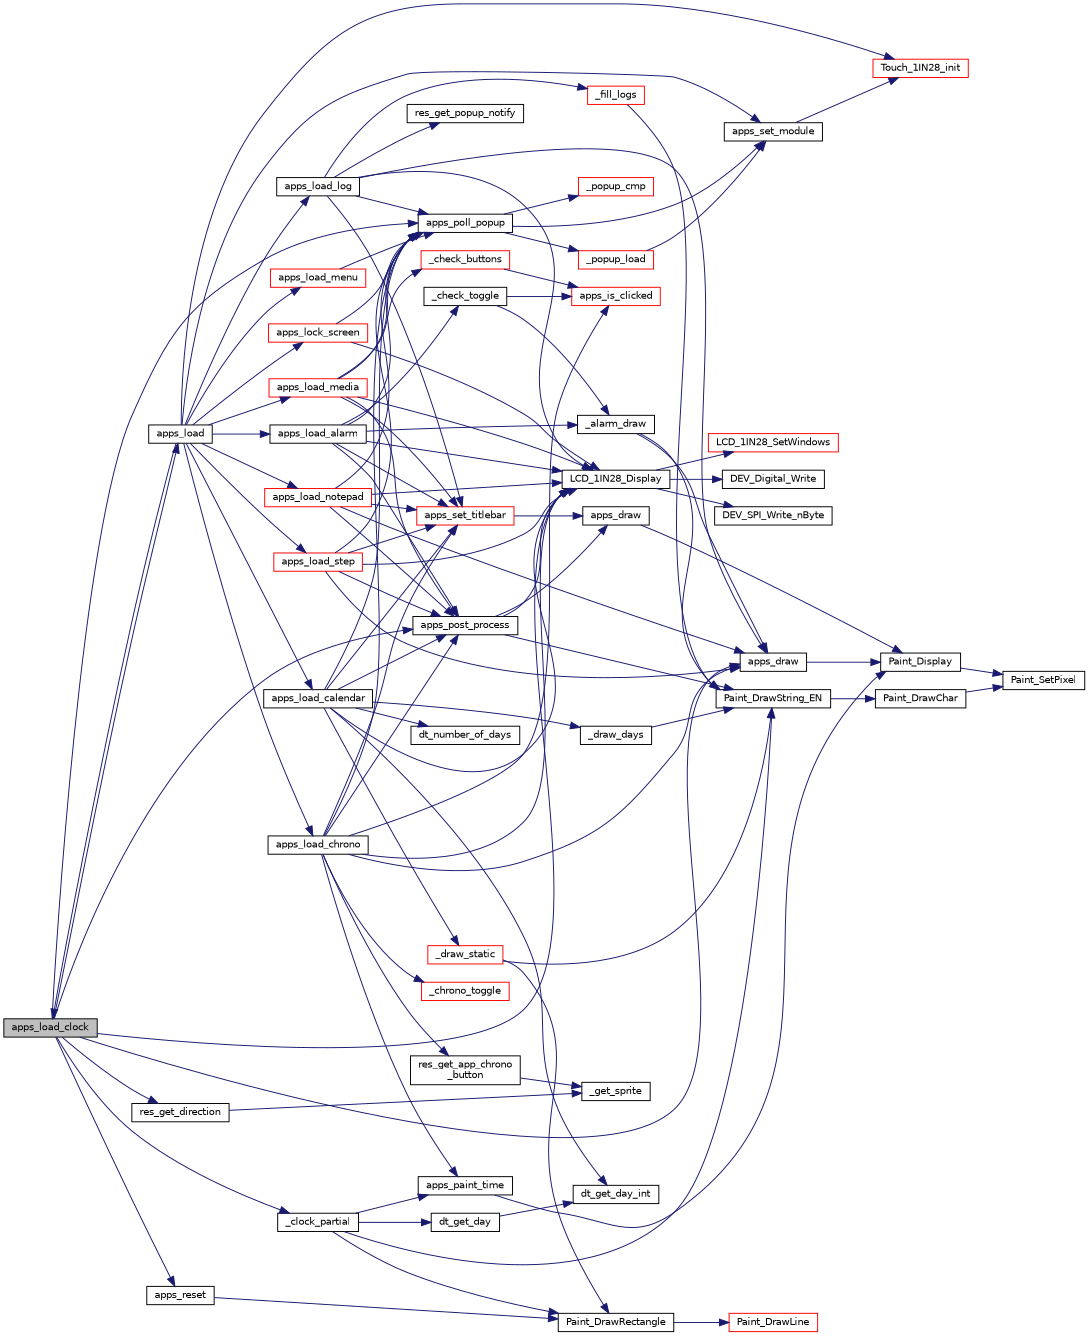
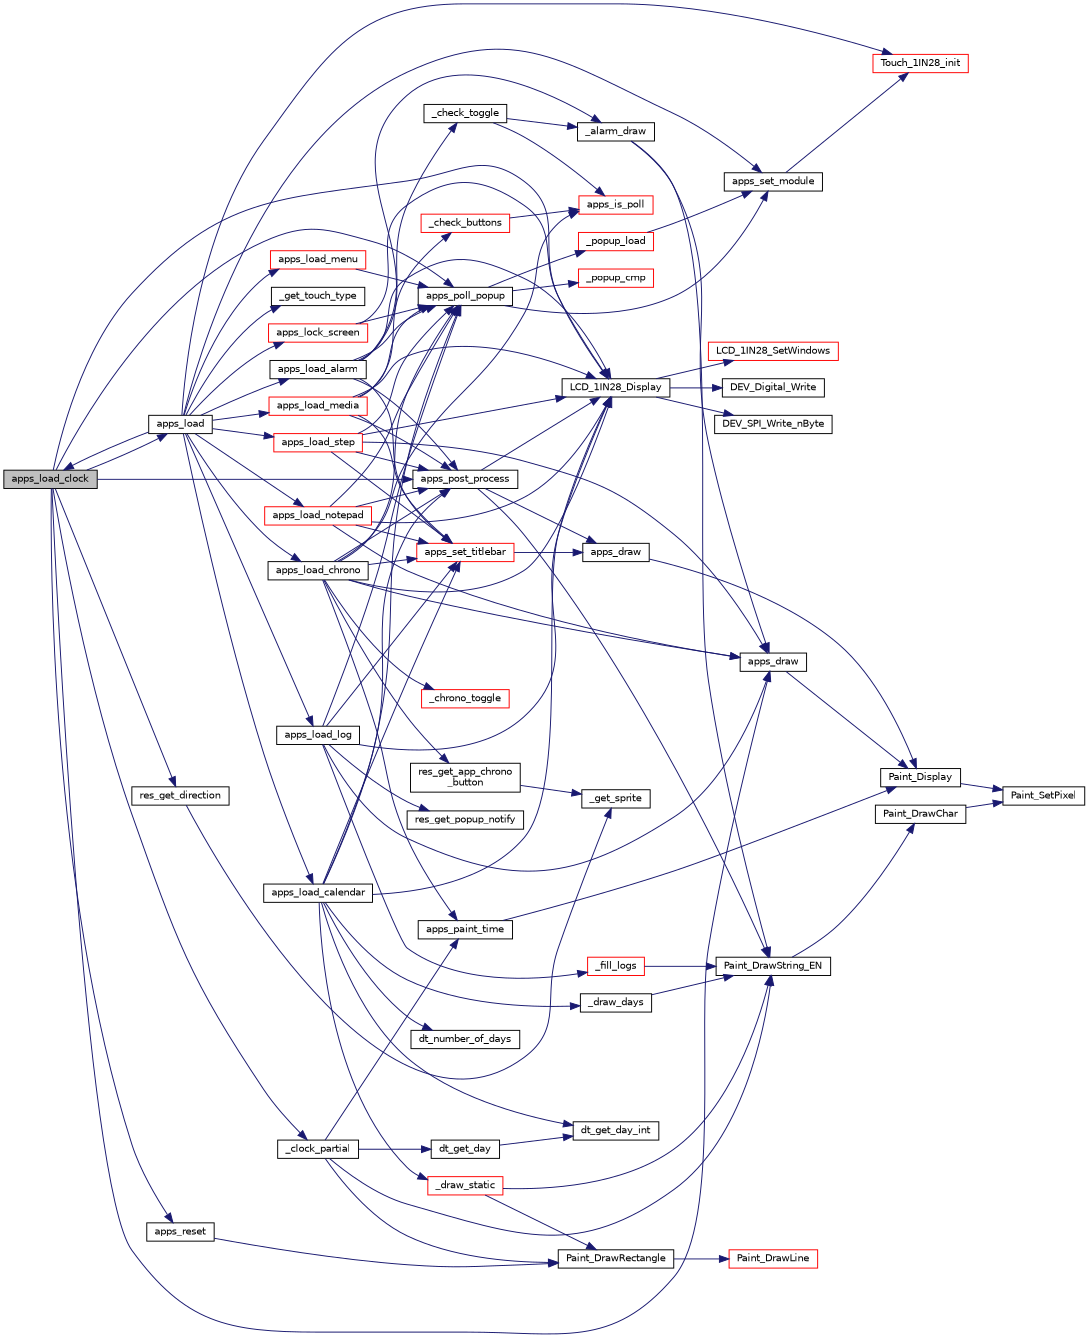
node "_get_touch_type": added
node "apps_is_clicked": label "apps_is_clicked" -> "apps_is_poll"
